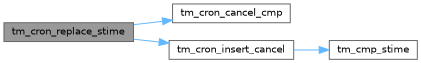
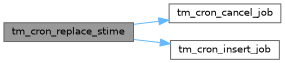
node "tm_cron_cancel_cmp": label "tm_cron_cancel_cmp" -> "tm_cron_cancel_job"
node "tm_cron_insert_cancel": label "tm_cron_insert_cancel" -> "tm_cron_insert_job"
node "tm_cmp_stime": removed
